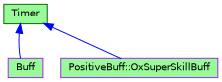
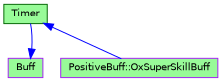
edge "Buff" -> "Timer": reversed
